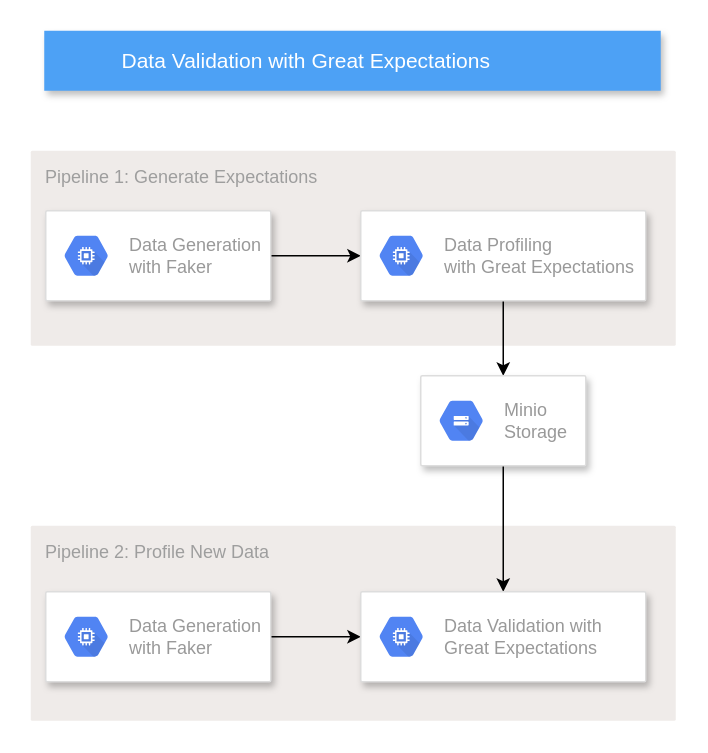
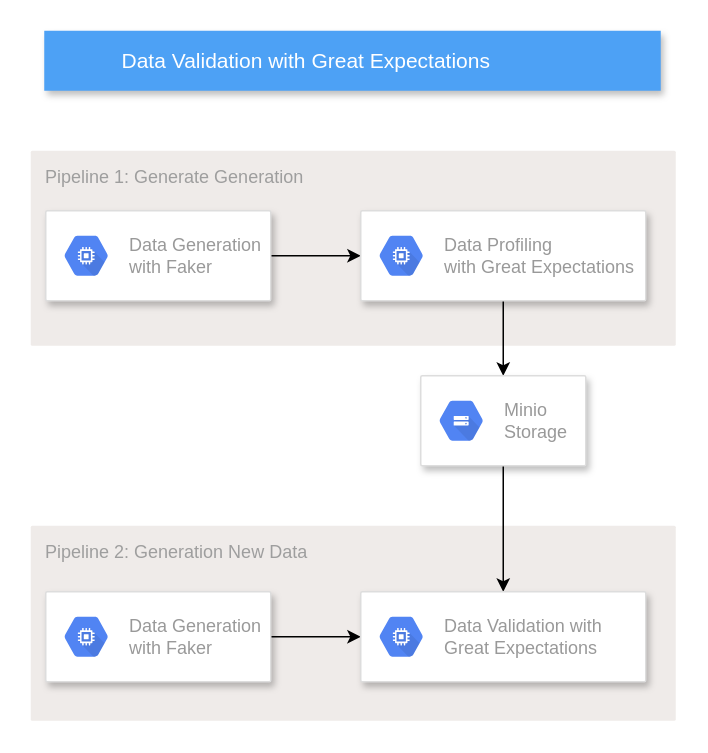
node "Pipeline 1: Generate Expectations": label "Pipeline 1: Generate Expectations" -> "Pipeline 1: Generate Generation"
node "Pipeline 2: Profile New Data": label "Pipeline 2: Profile New Data" -> "Pipeline 2: Generation New Data"
